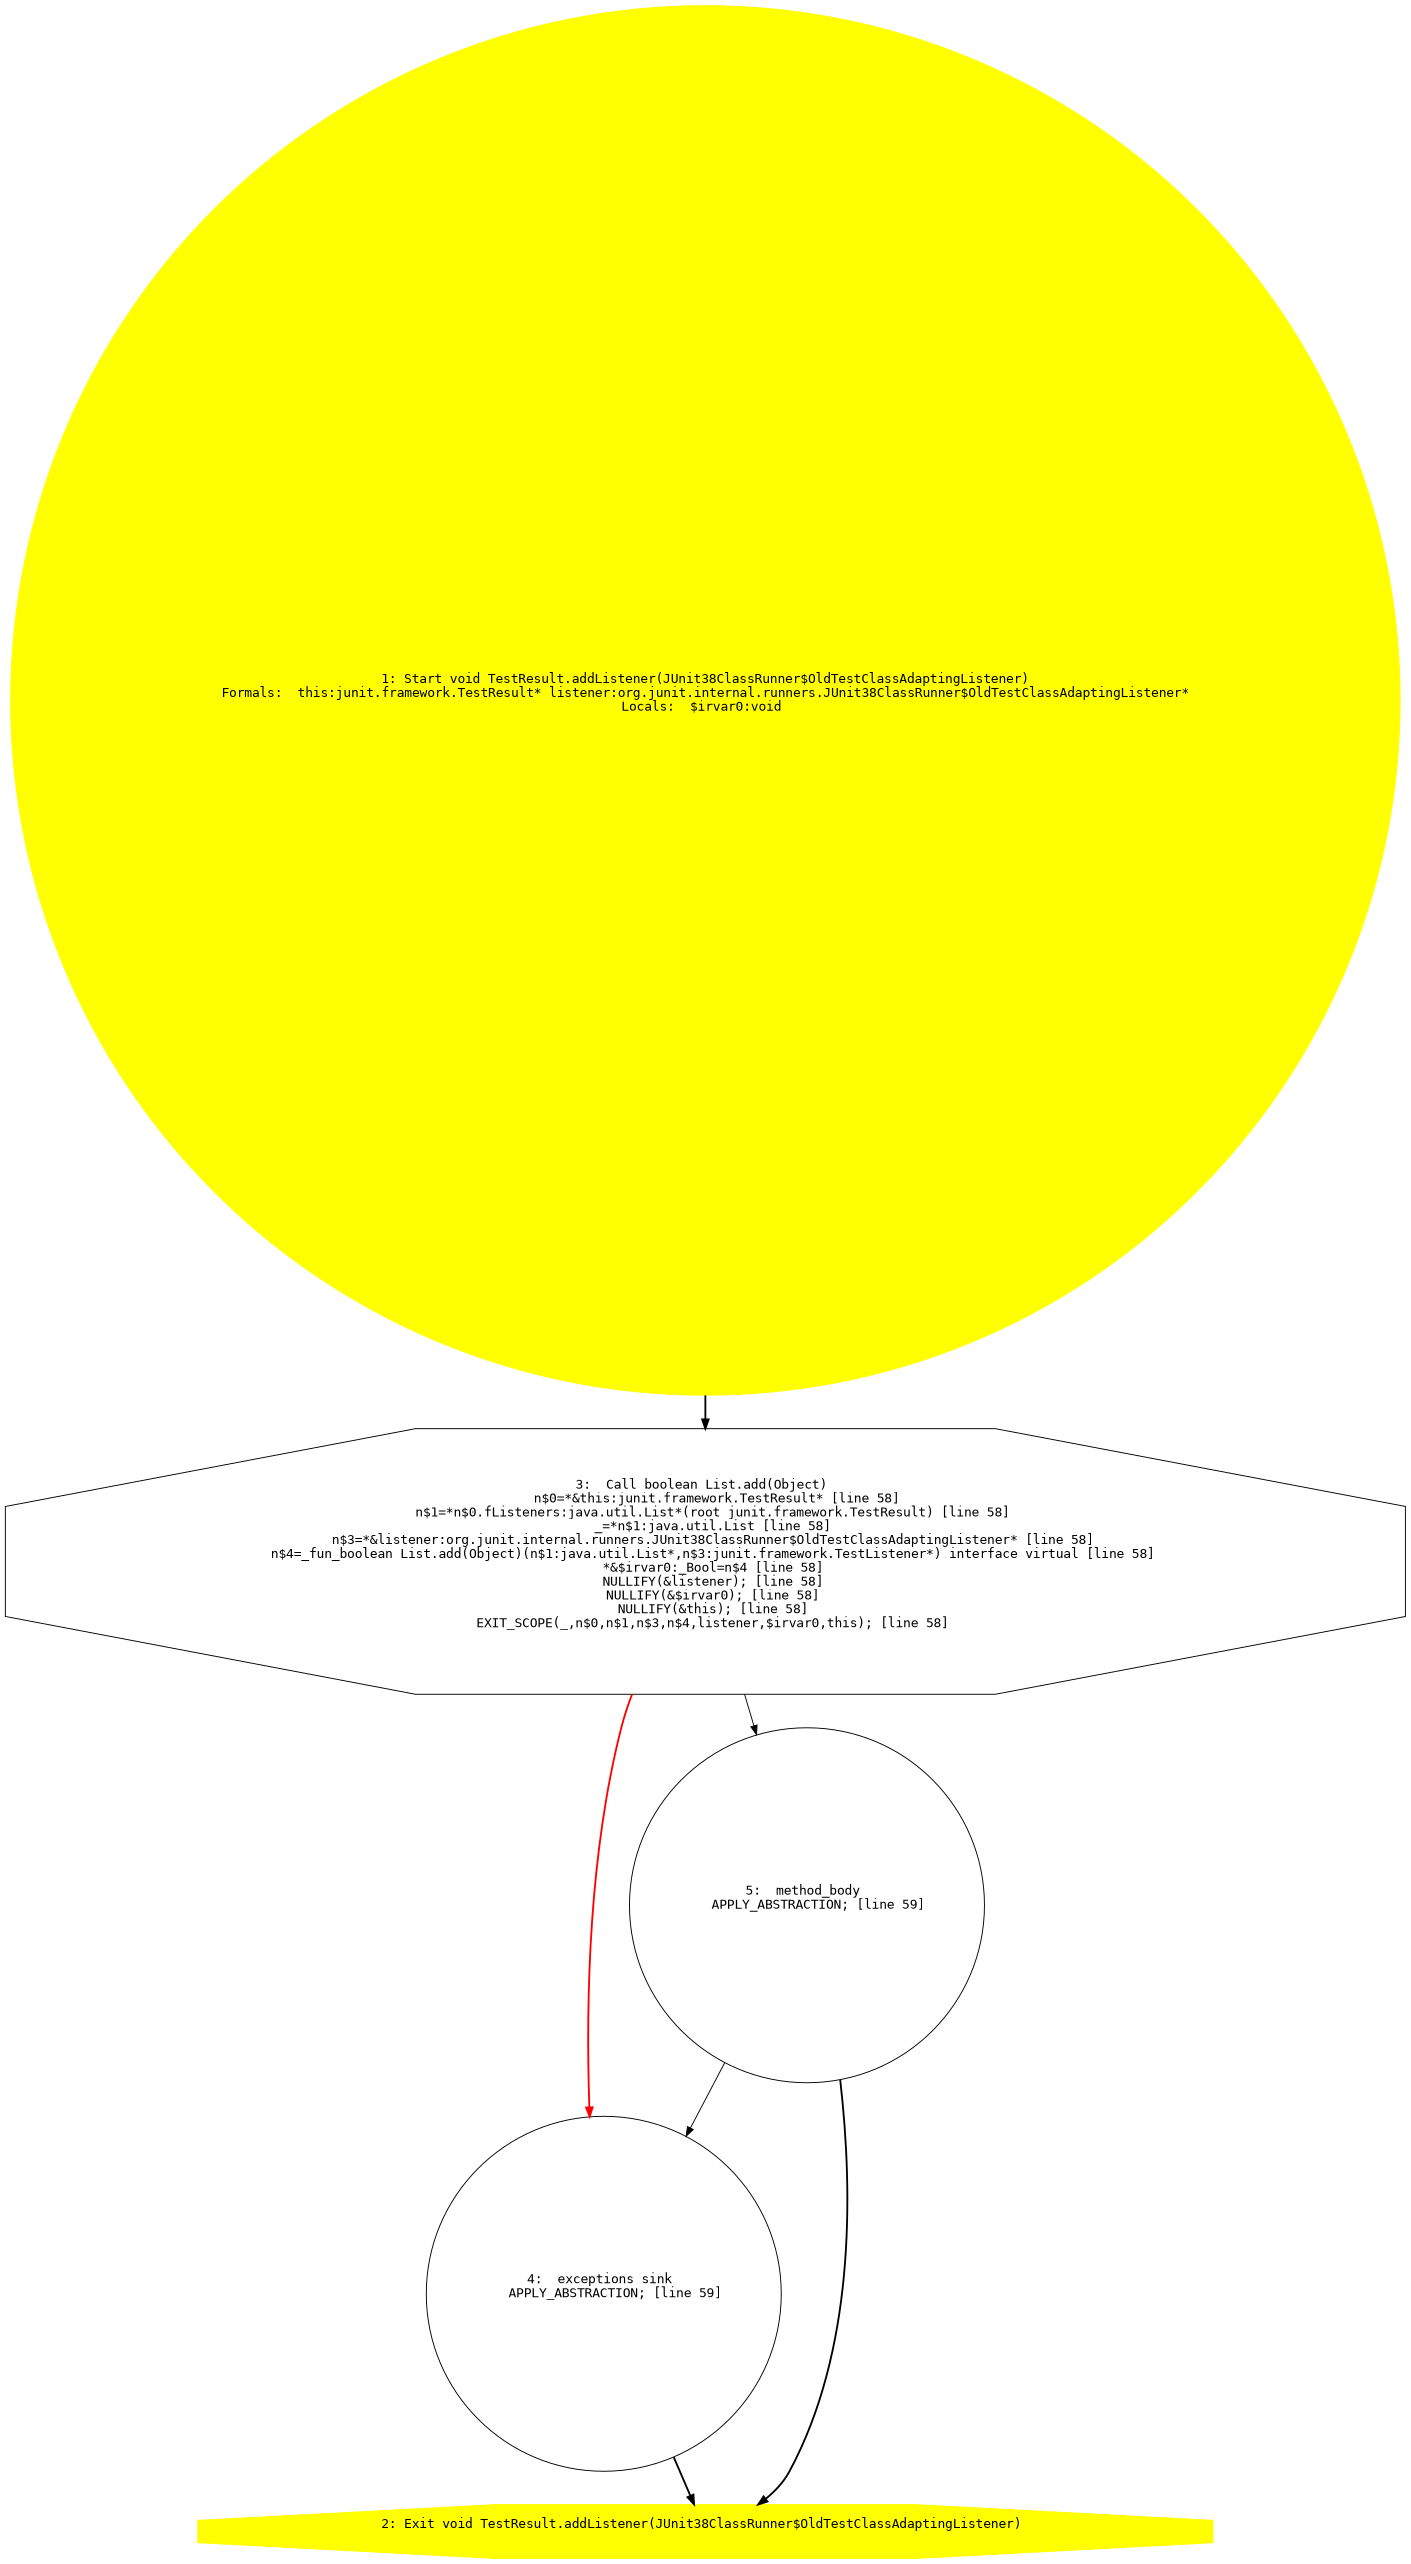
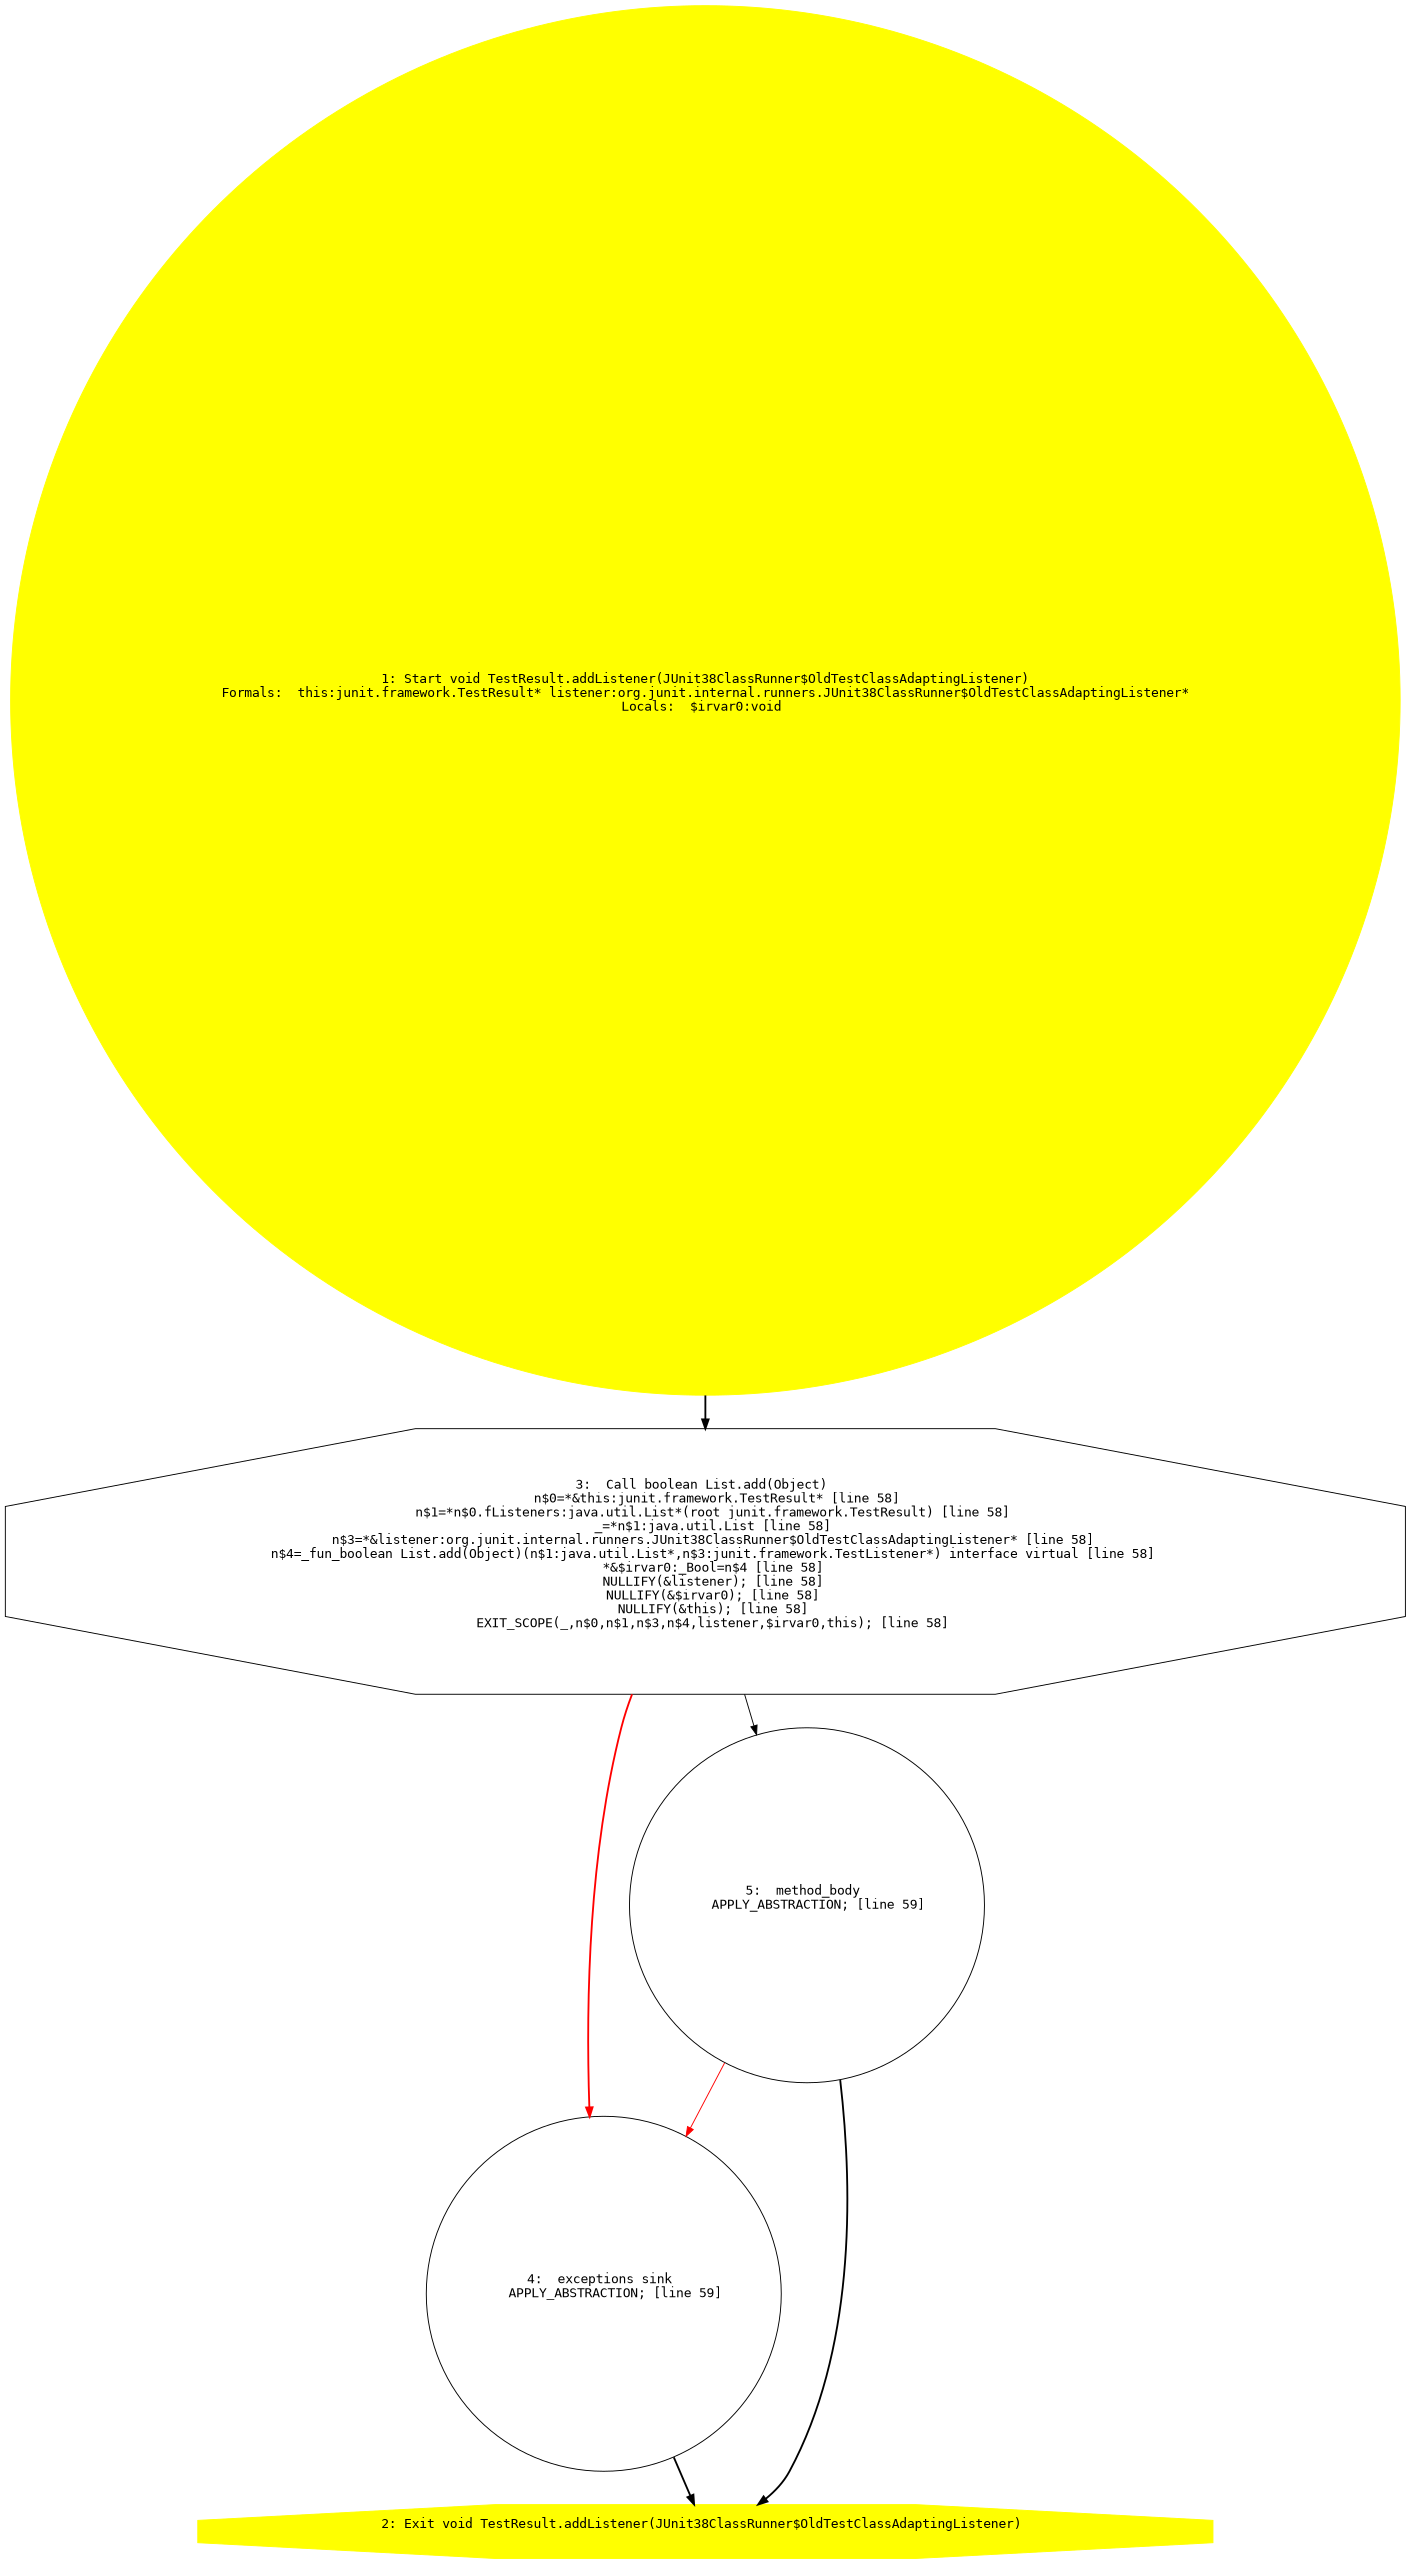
edge "5:  method_body APPLY_ABSTRACTION; [line 59]" -> "4:  exceptions sink APPLY_ABSTRACTION; [line 59]": color black -> red
